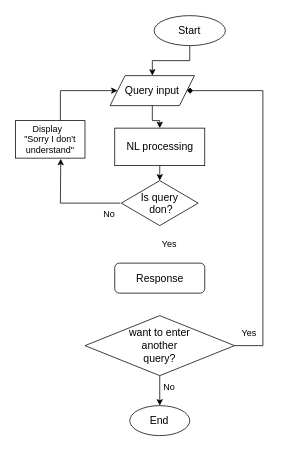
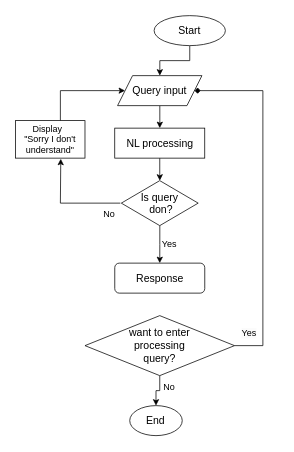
node "Query input": moved (152, 90) -> (160, 90)
node "NL processing": size 90x38 -> 90x30
edge "Is query don?" -> "Response": added
node "want to enter another query?": label "want to enter another query?" -> "want to enter processing query?"
node "End": size 60x30 -> 53x30
